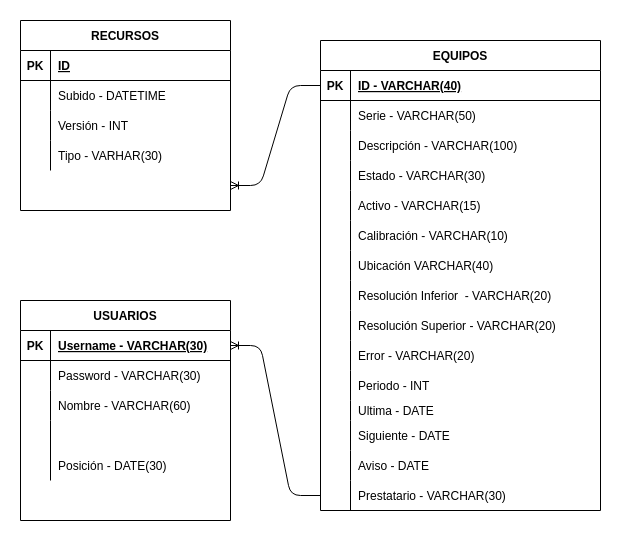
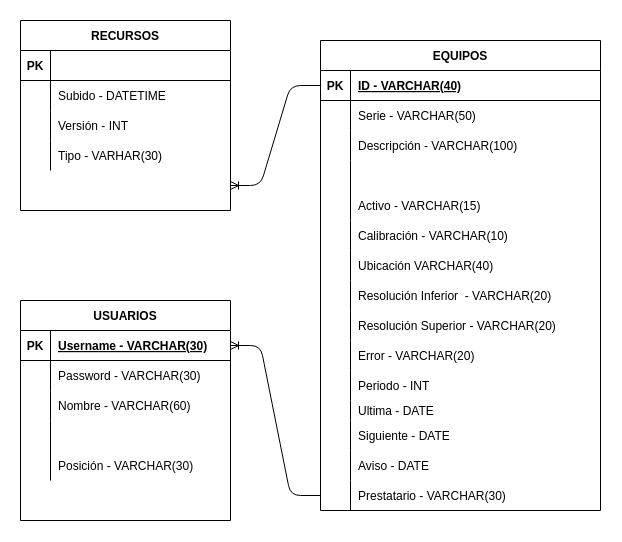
node "ID": removed
node "Estado - VARCHAR(30)": removed
node "Posición - DATE(30)": label "Posición - DATE(30)" -> "Posición - VARCHAR(30)"
